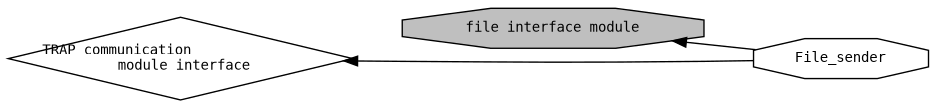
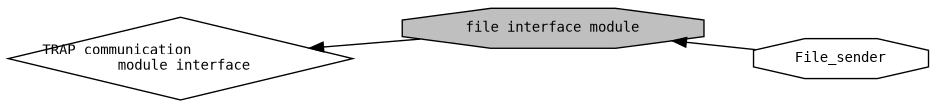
edge "File_sender" -> "TRAP communication module interface": now "file interface module" -> "TRAP communication module interface"
